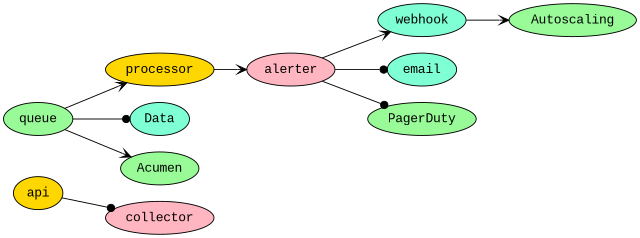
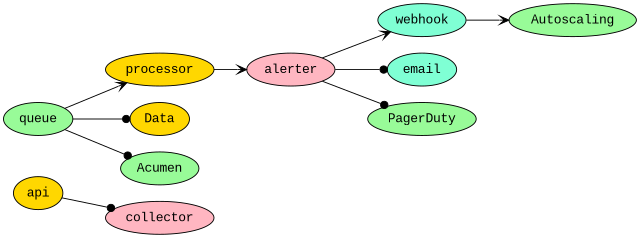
node "Data": fillcolor aquamarine -> gold
edge "queue" -> "Acumen": arrowhead vee -> dot
